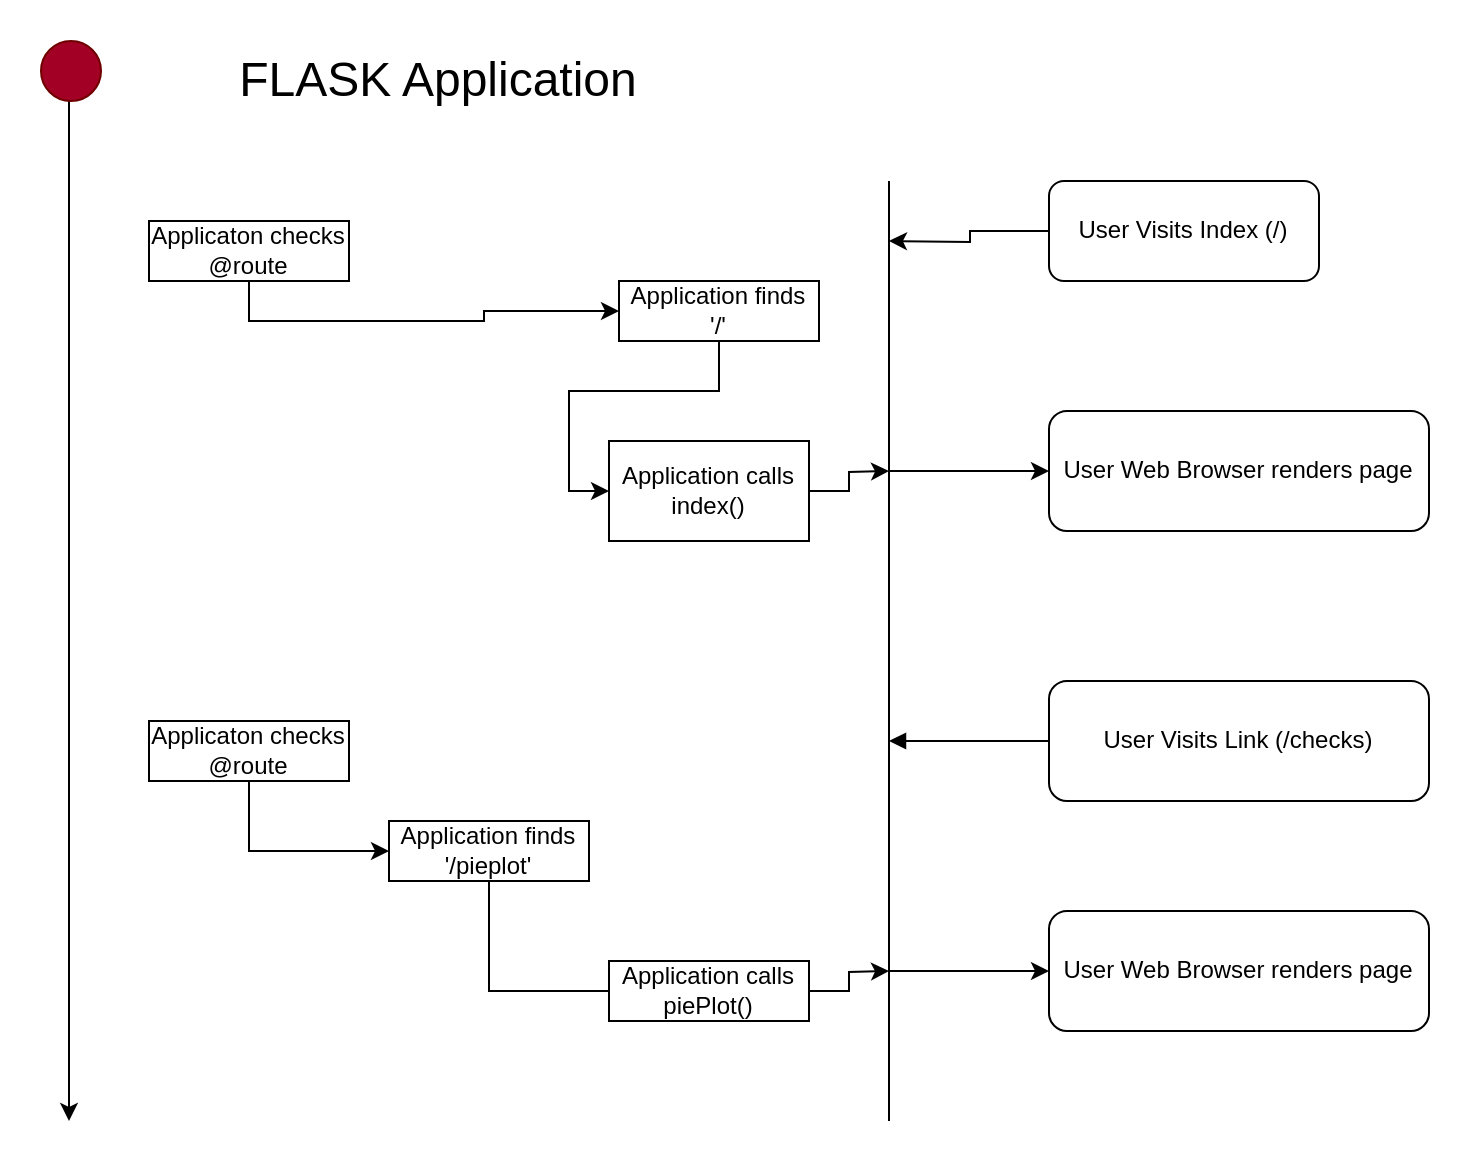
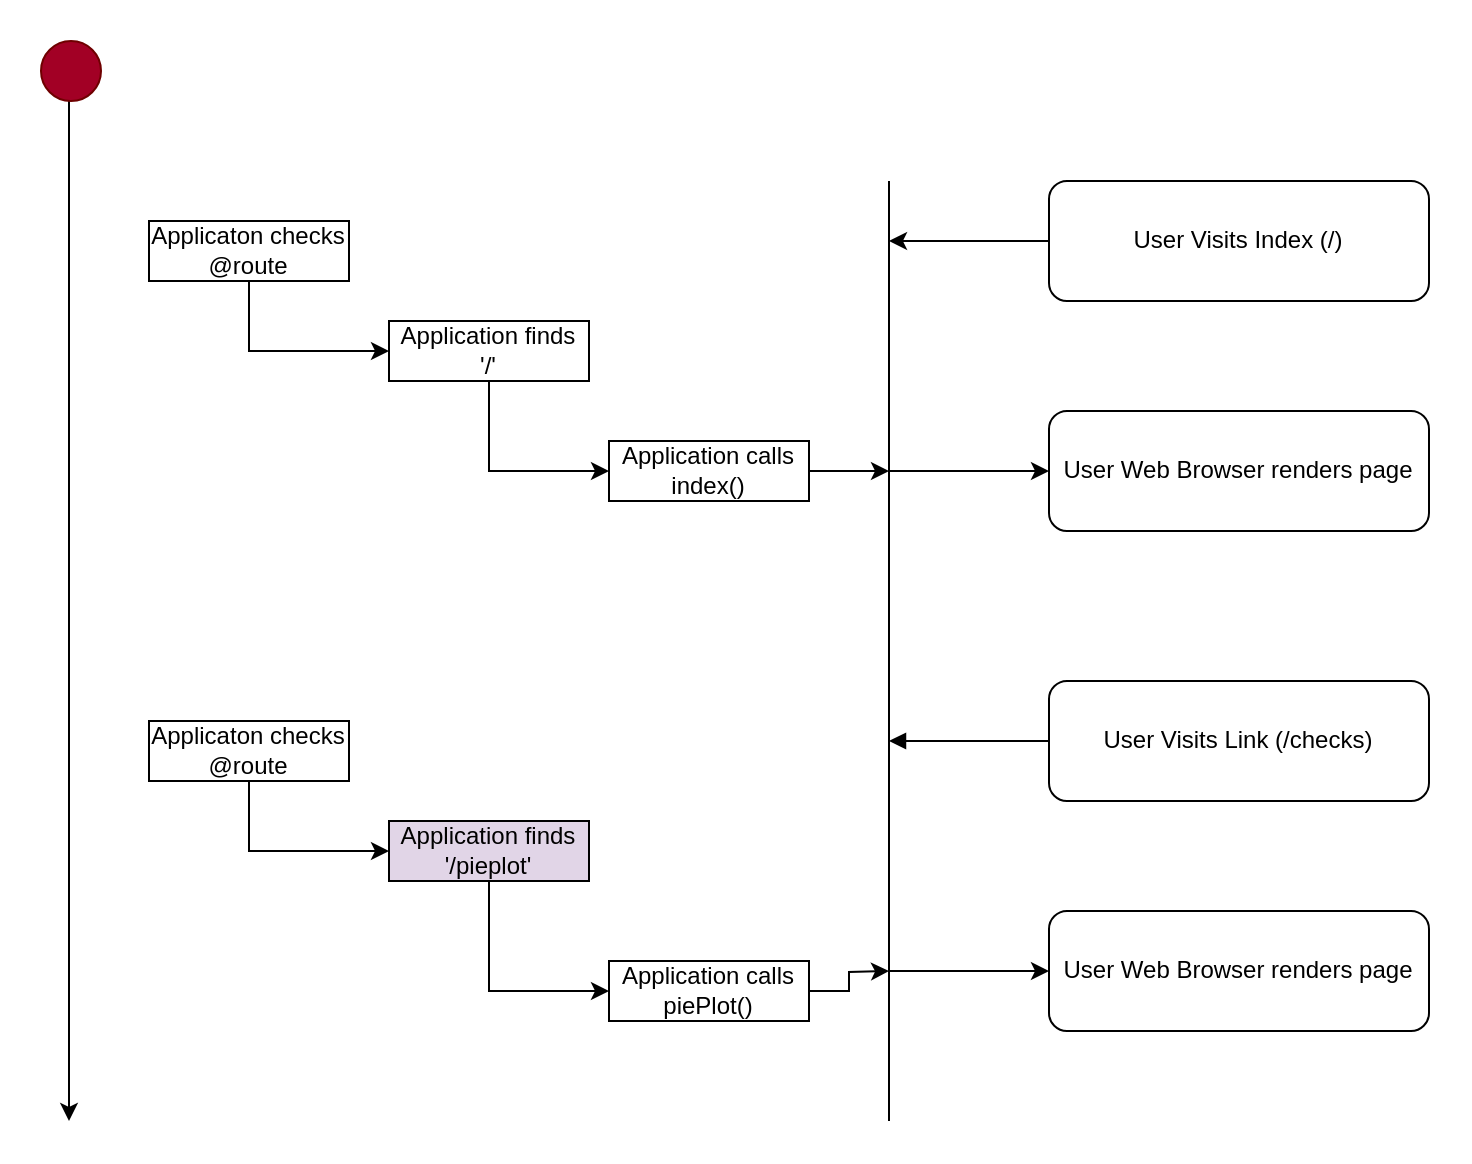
node "FLASK Application": removed
node "User Visits Index (/)": size 270x100 -> 380x120
node "Application finds '/'": moved (719, 311) -> (489, 351)
node "Application calls index()": size 200x100 -> 200x60
node "Application finds '/pieplot'": fillcolor #ffffff -> #e1d5e7
edge "Application finds '/pieplot'" -- "Application calls piePlot()": arrowhead none -> classic
